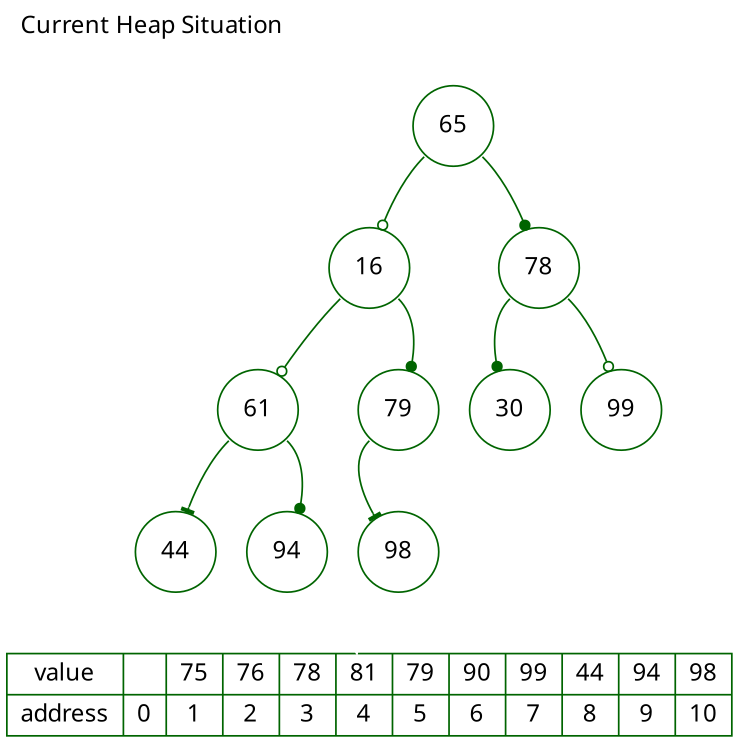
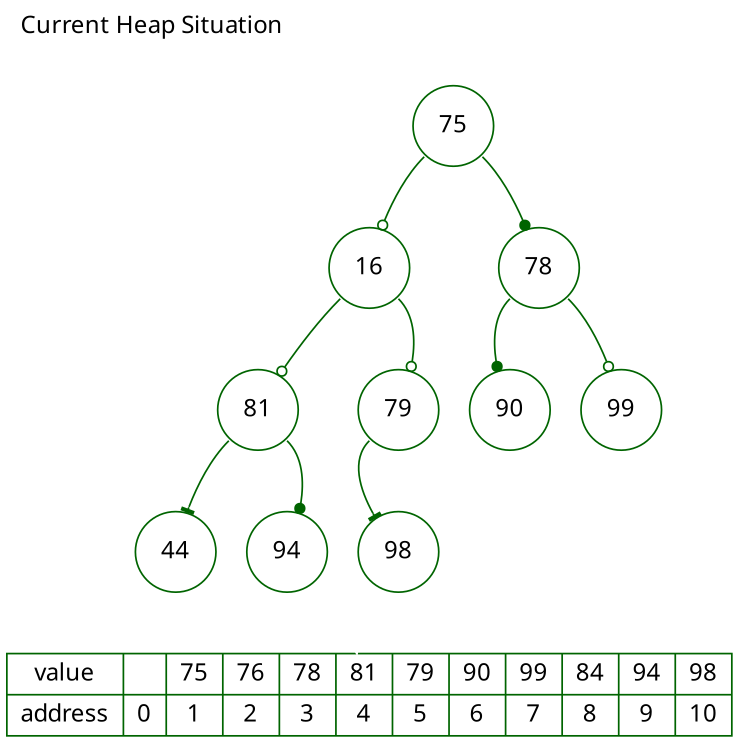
node "65": label "65" -> "75"
edge "16" -> "79": arrowhead dot -> odot
node "61": label "61" -> "81"
node "30": label "30" -> "90"
node "value": text "44" -> "84"
